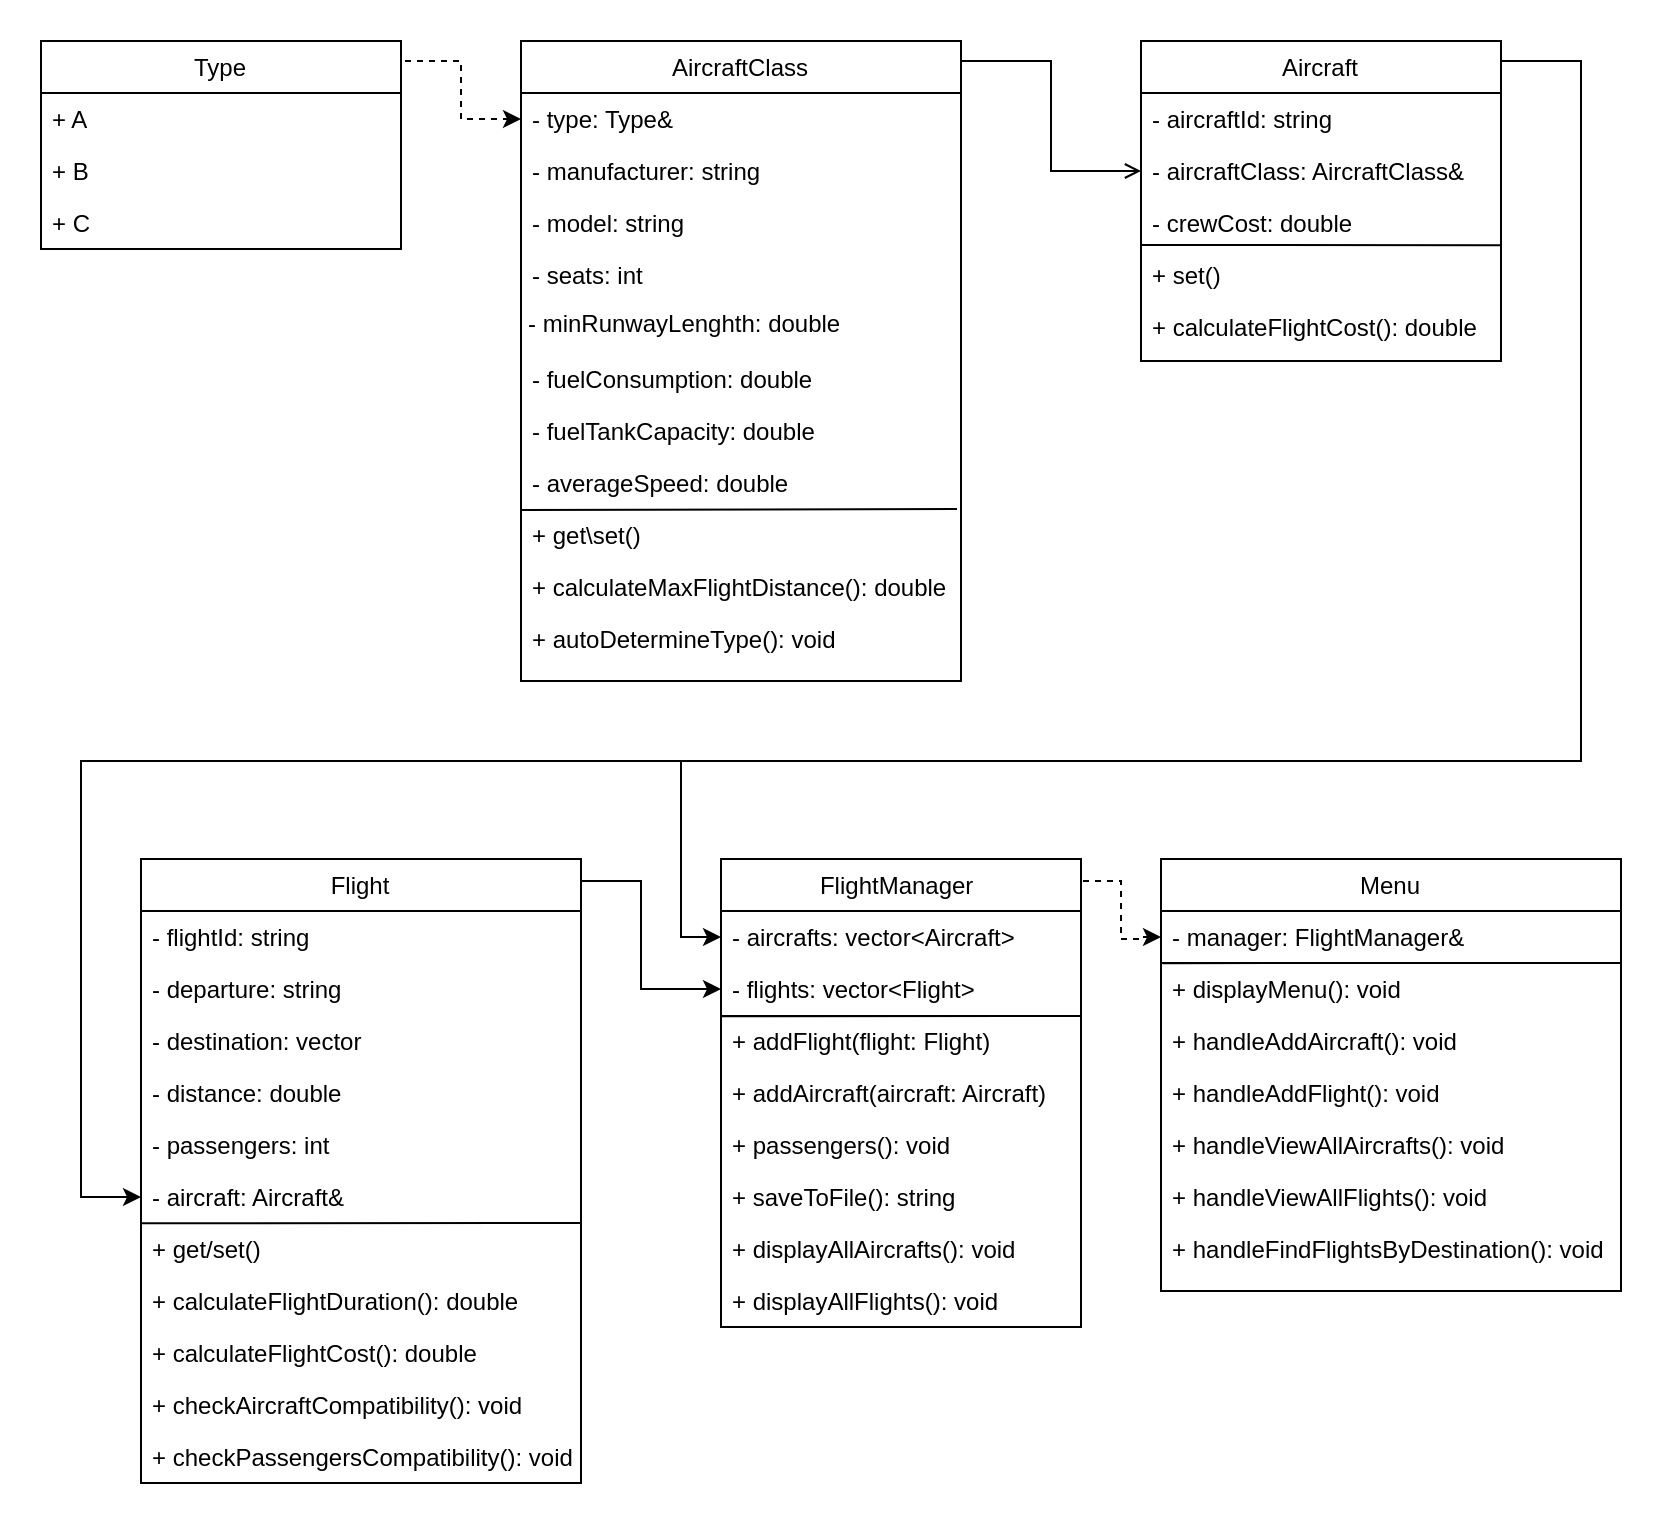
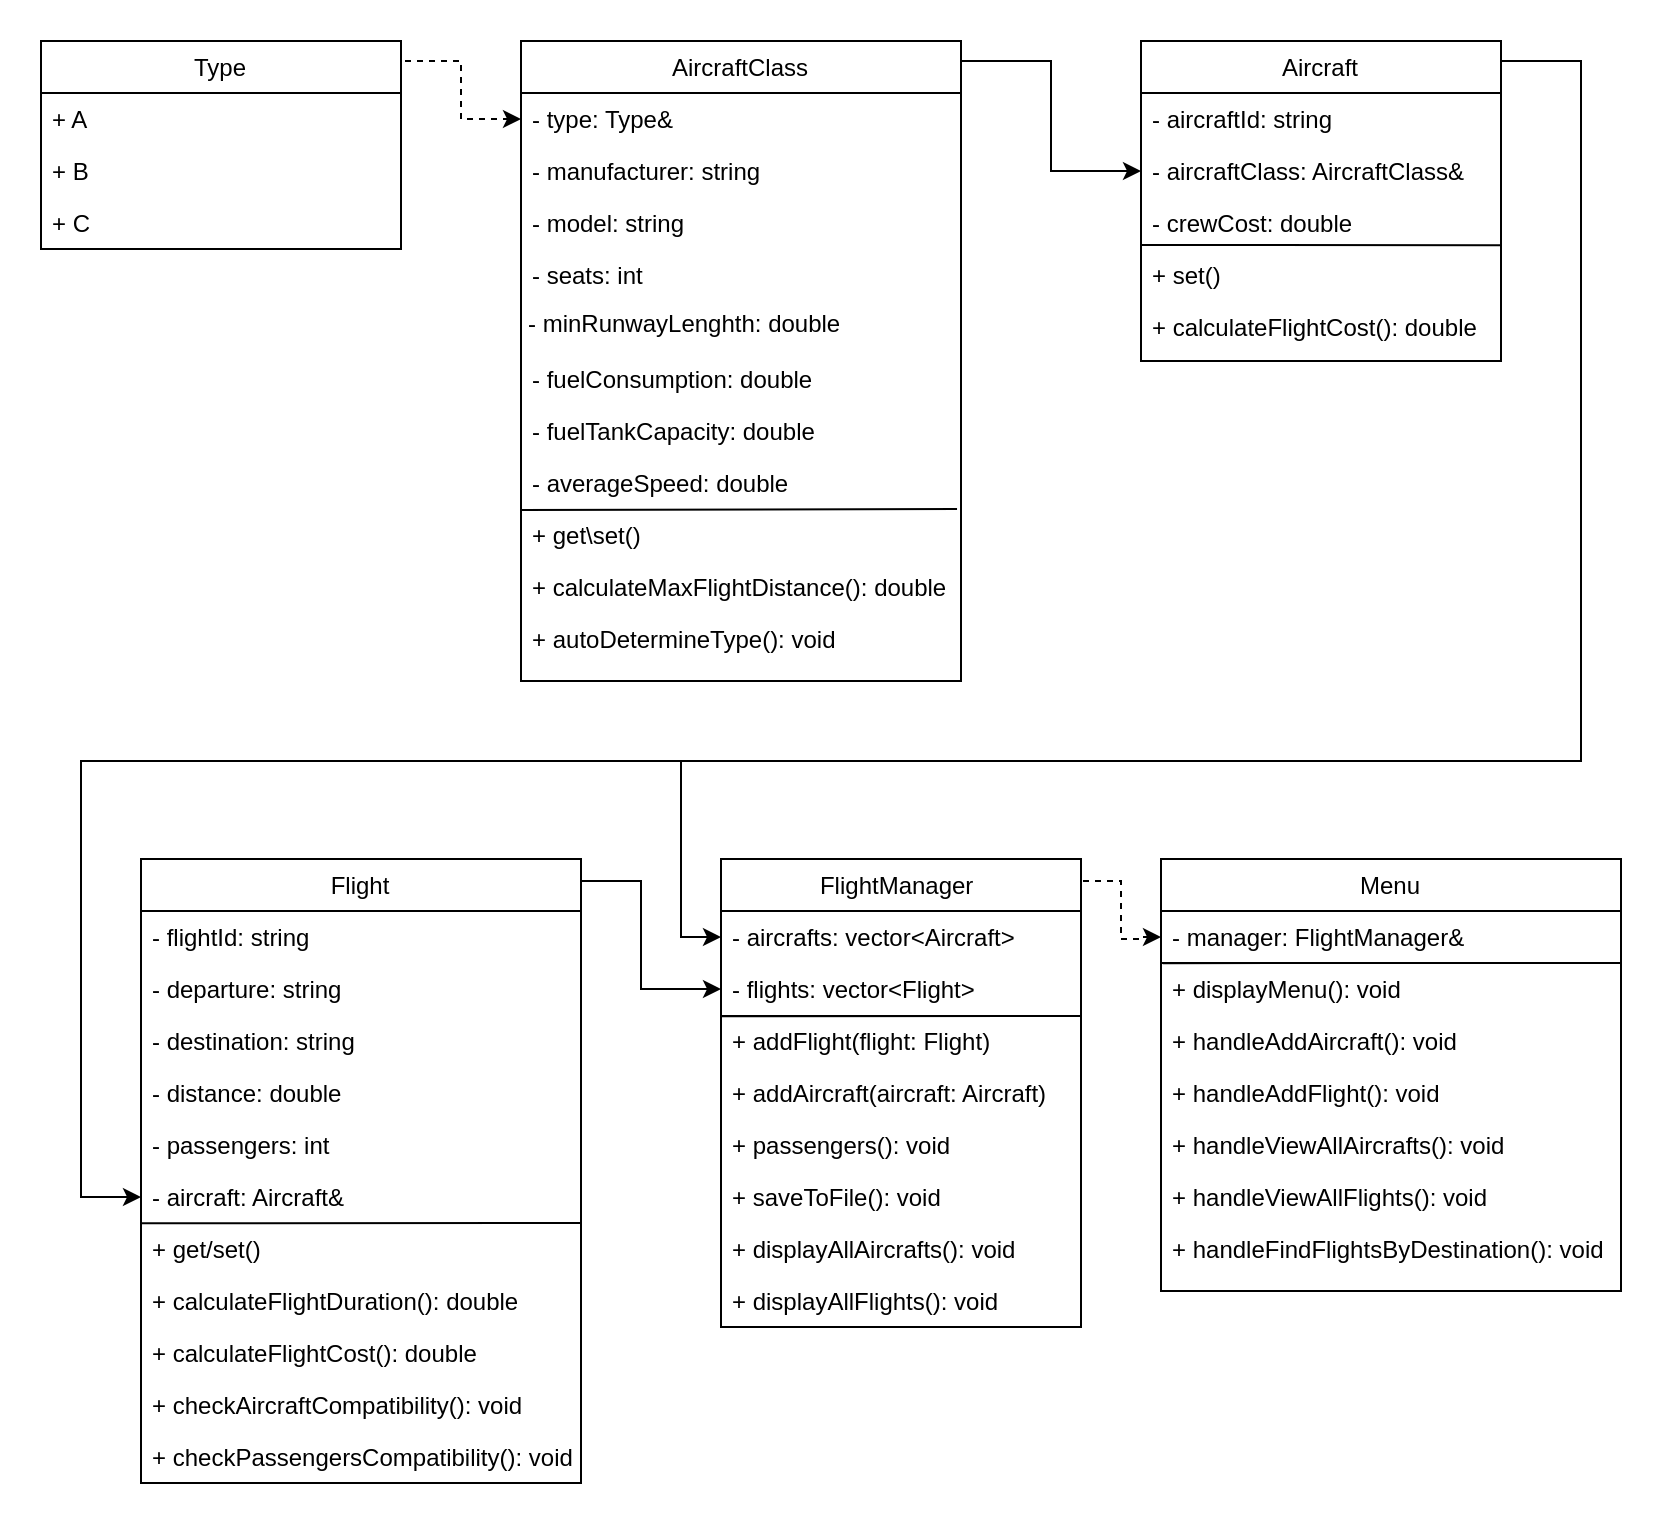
edge "- type: Type&" -> "- aircraftClass: AircraftClass&": arrowhead open -> classic
node "- destination: vector": label "- destination: vector" -> "- destination: string"
node "+ saveToFile(): string": label "+ saveToFile(): string" -> "+ saveToFile(): void"
